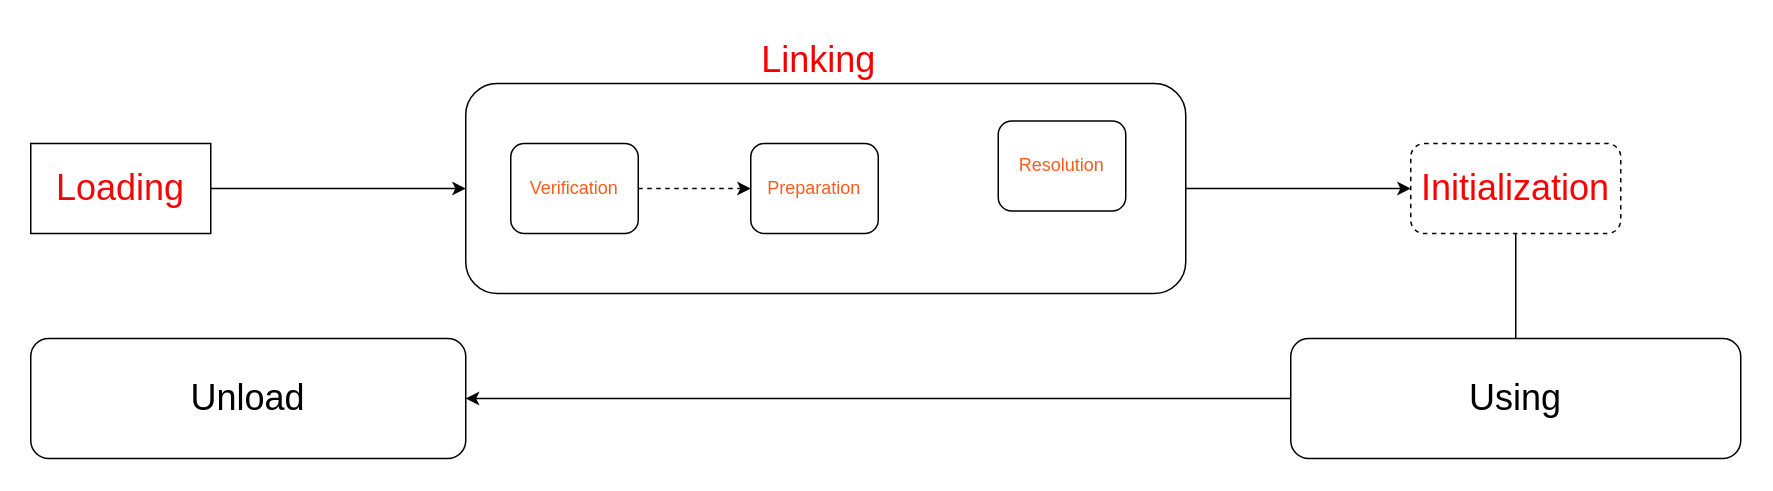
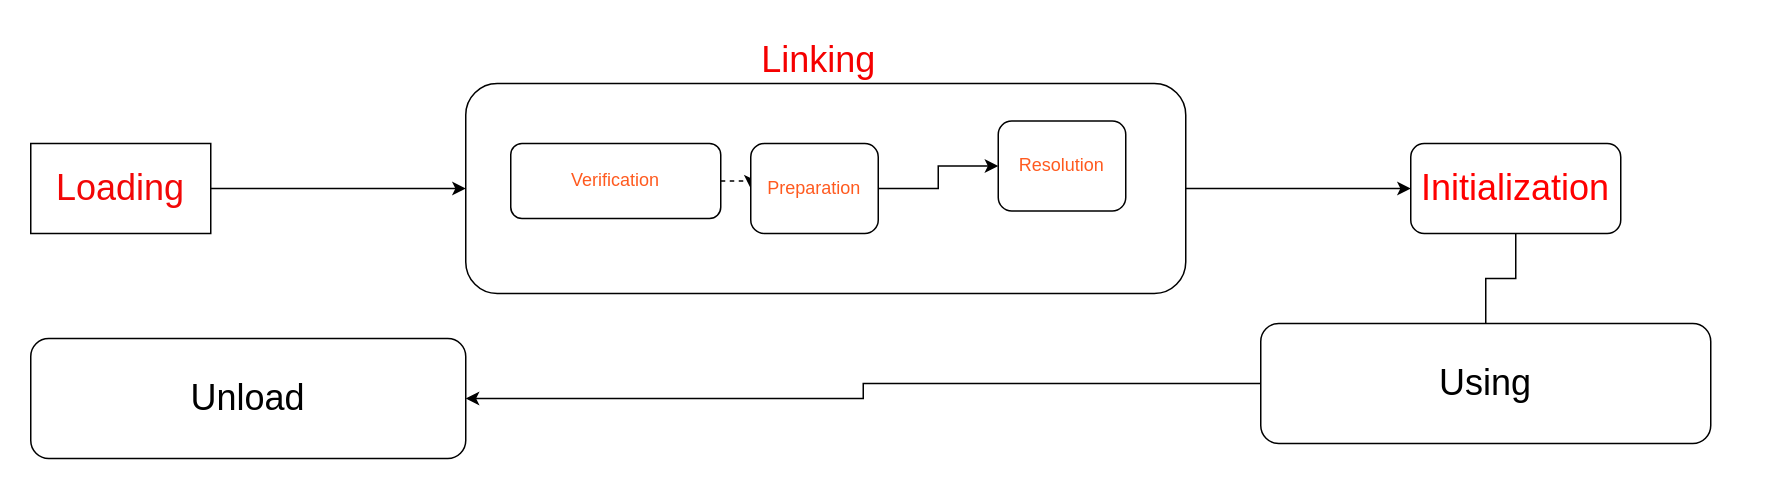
edge "Preparation" -> "Resolution": added
node "Verification": size 128x90 -> 210x75
node "Initialization": style dashed -> solid
node "Using": moved (1516, 398) -> (1486, 383)
